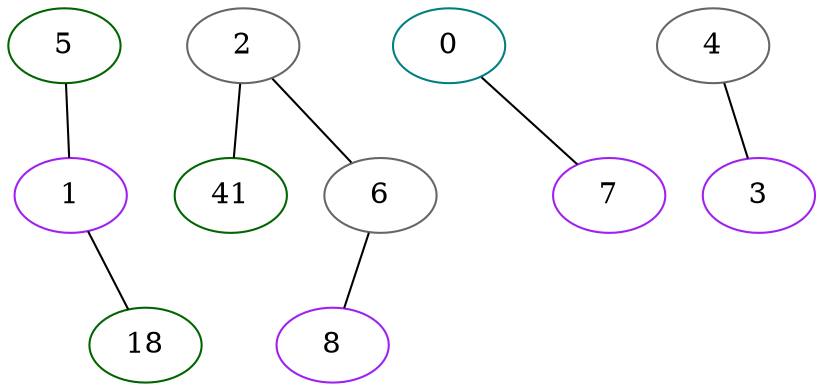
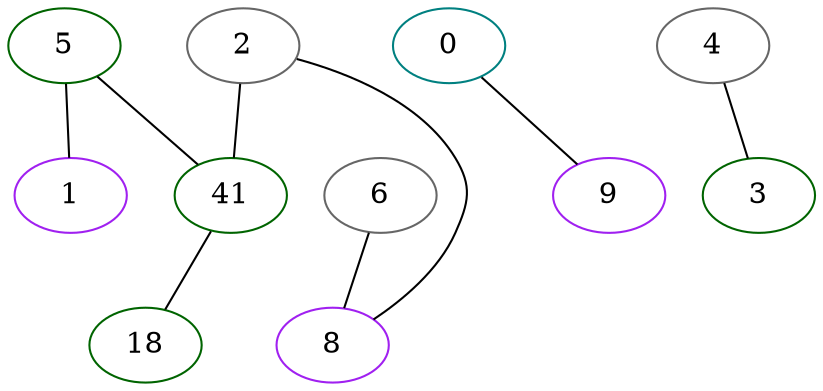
edge "5" -- "41": added
edge "2" -- "6": now "2" -- "8"
node "7": label "7" -> "9"
node "3": color purple -> darkgreen
edge "1" -- "18": now "41" -- "18"
